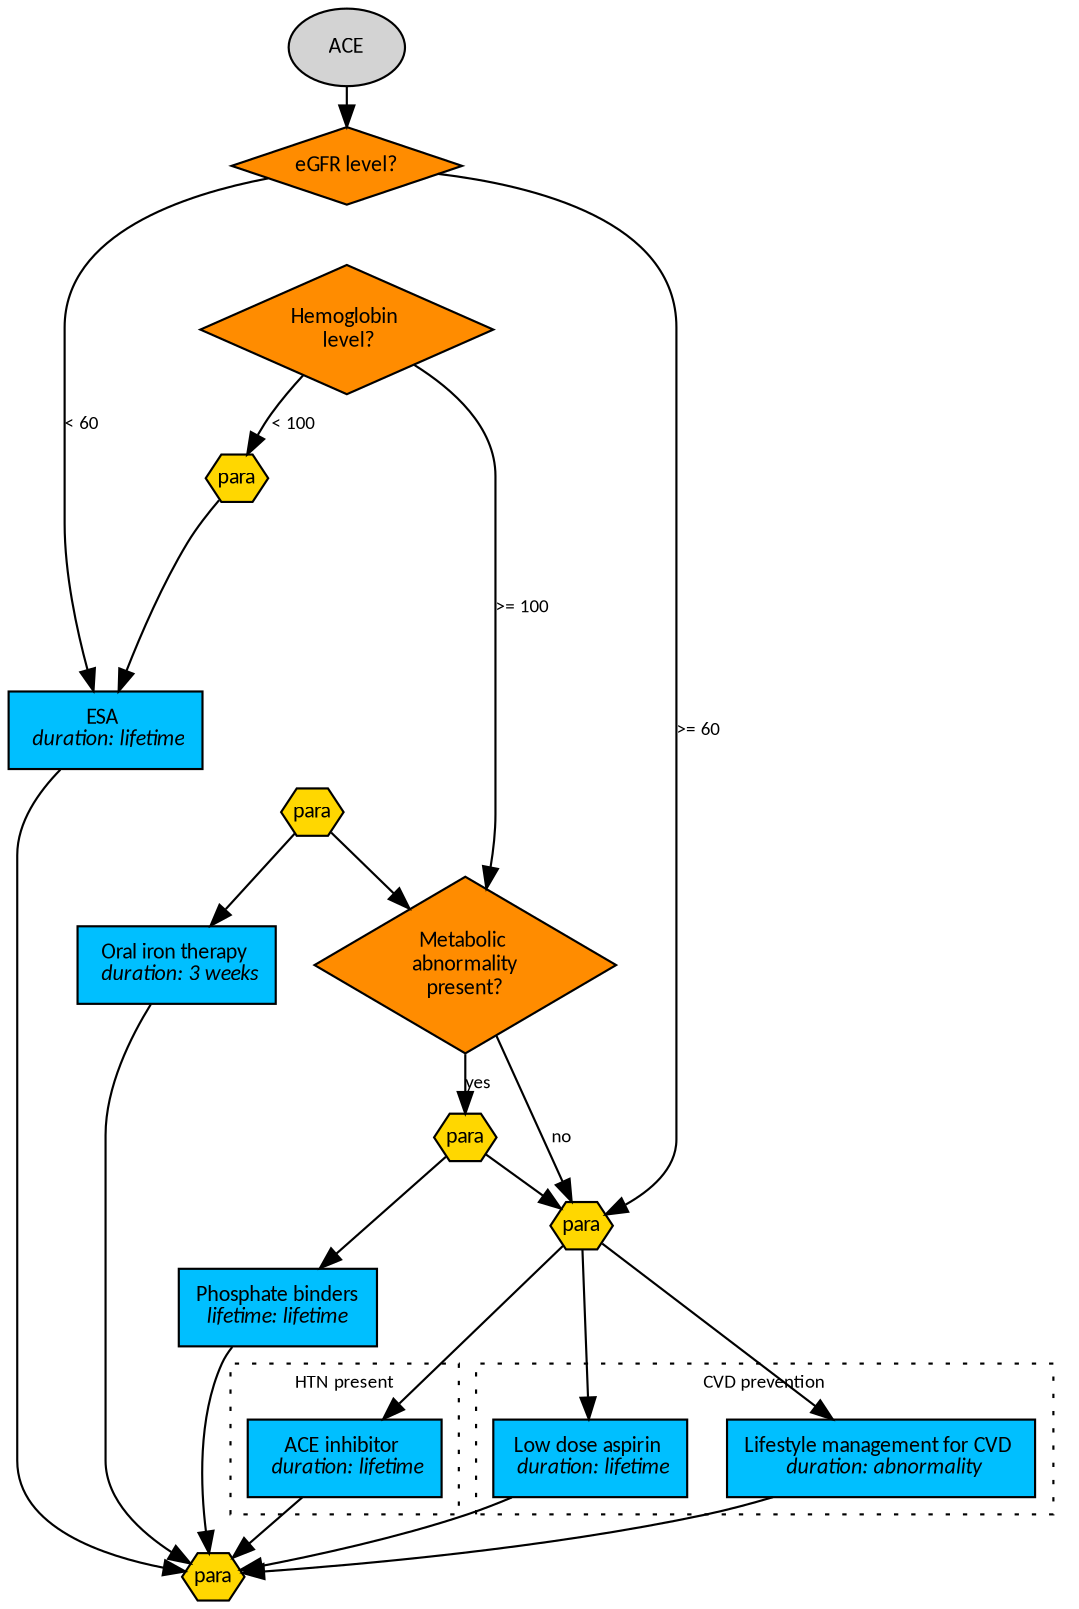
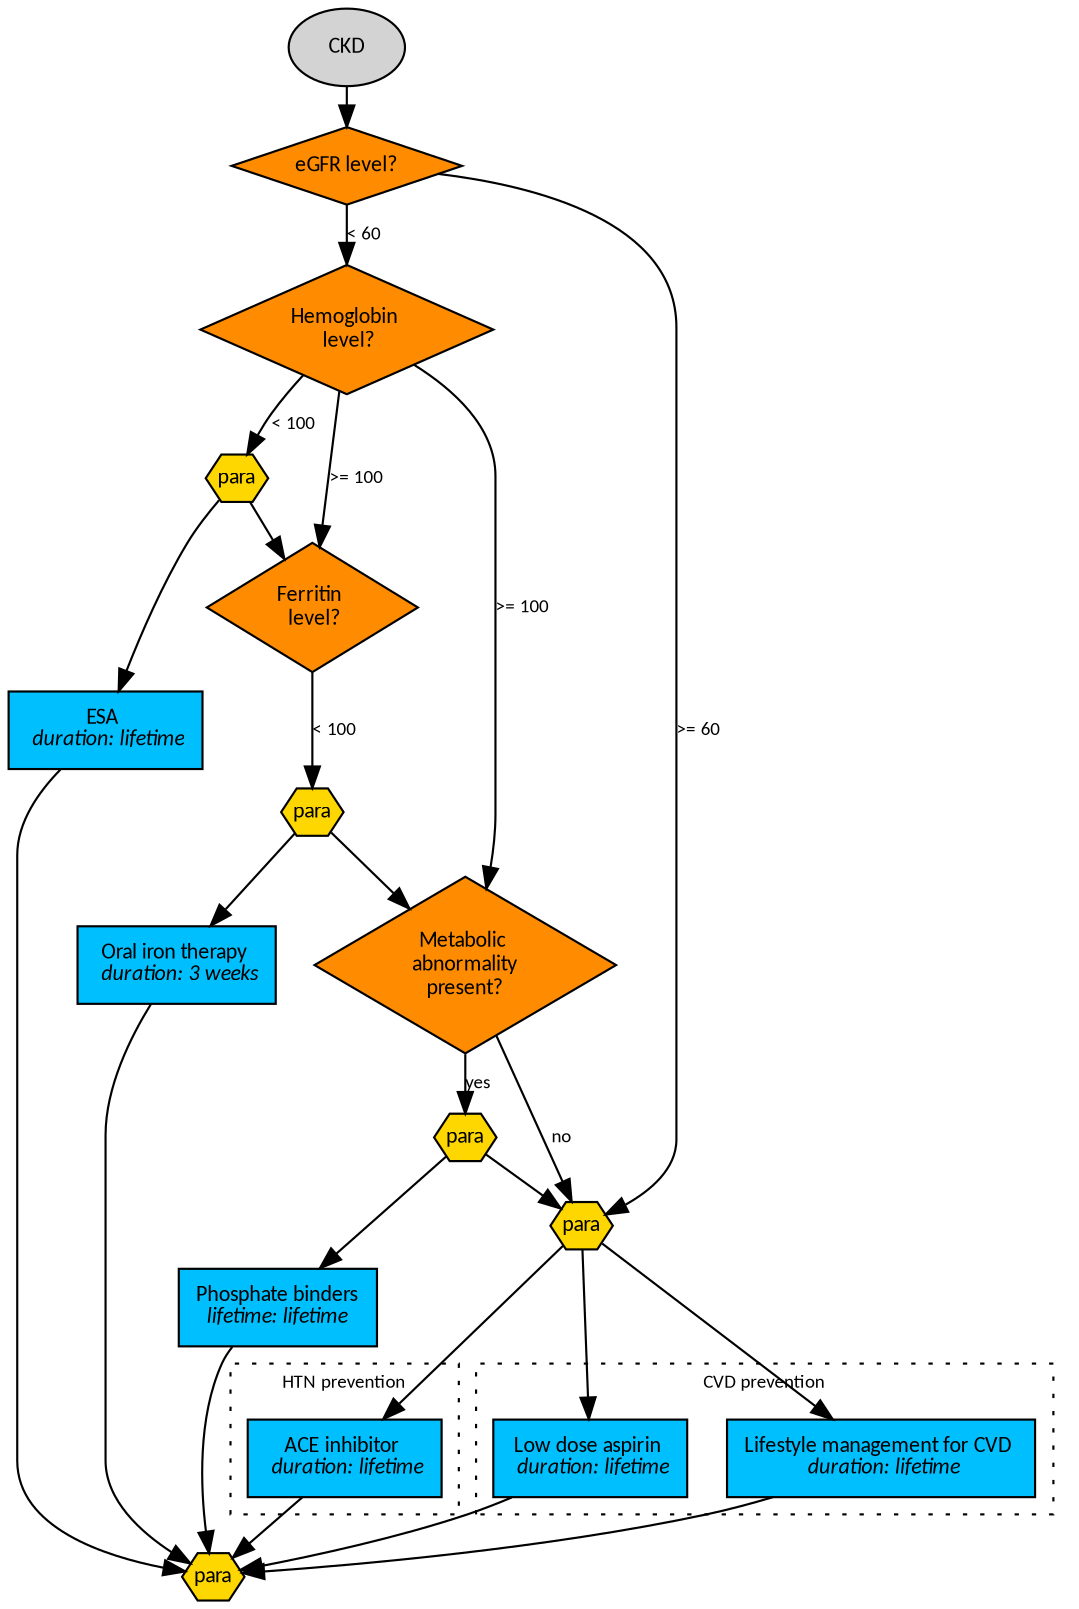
node "ACE": label "ACE" -> "CKD"
edge "eGFR level?" -> "ESA": now "eGFR level?" -> "Hemoglobin level?"
node "Ferritin level?": added
cluster "HTN present": label "HTN present" -> "HTN prevention"
node "Lifestyle management for CVD": text "duration: abnormality" -> "duration: lifetime"
